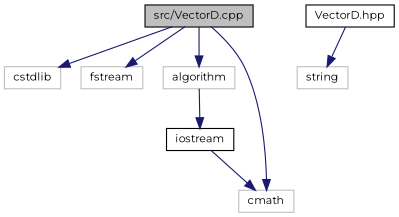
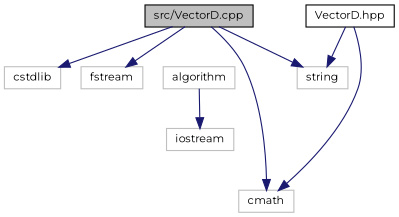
edge "src/VectorD.cpp" -> "algorithm": now "src/VectorD.cpp" -> "string"
node "iostream": color black -> grey75
edge "iostream" -> "cmath": now "VectorD.hpp" -> "cmath"
